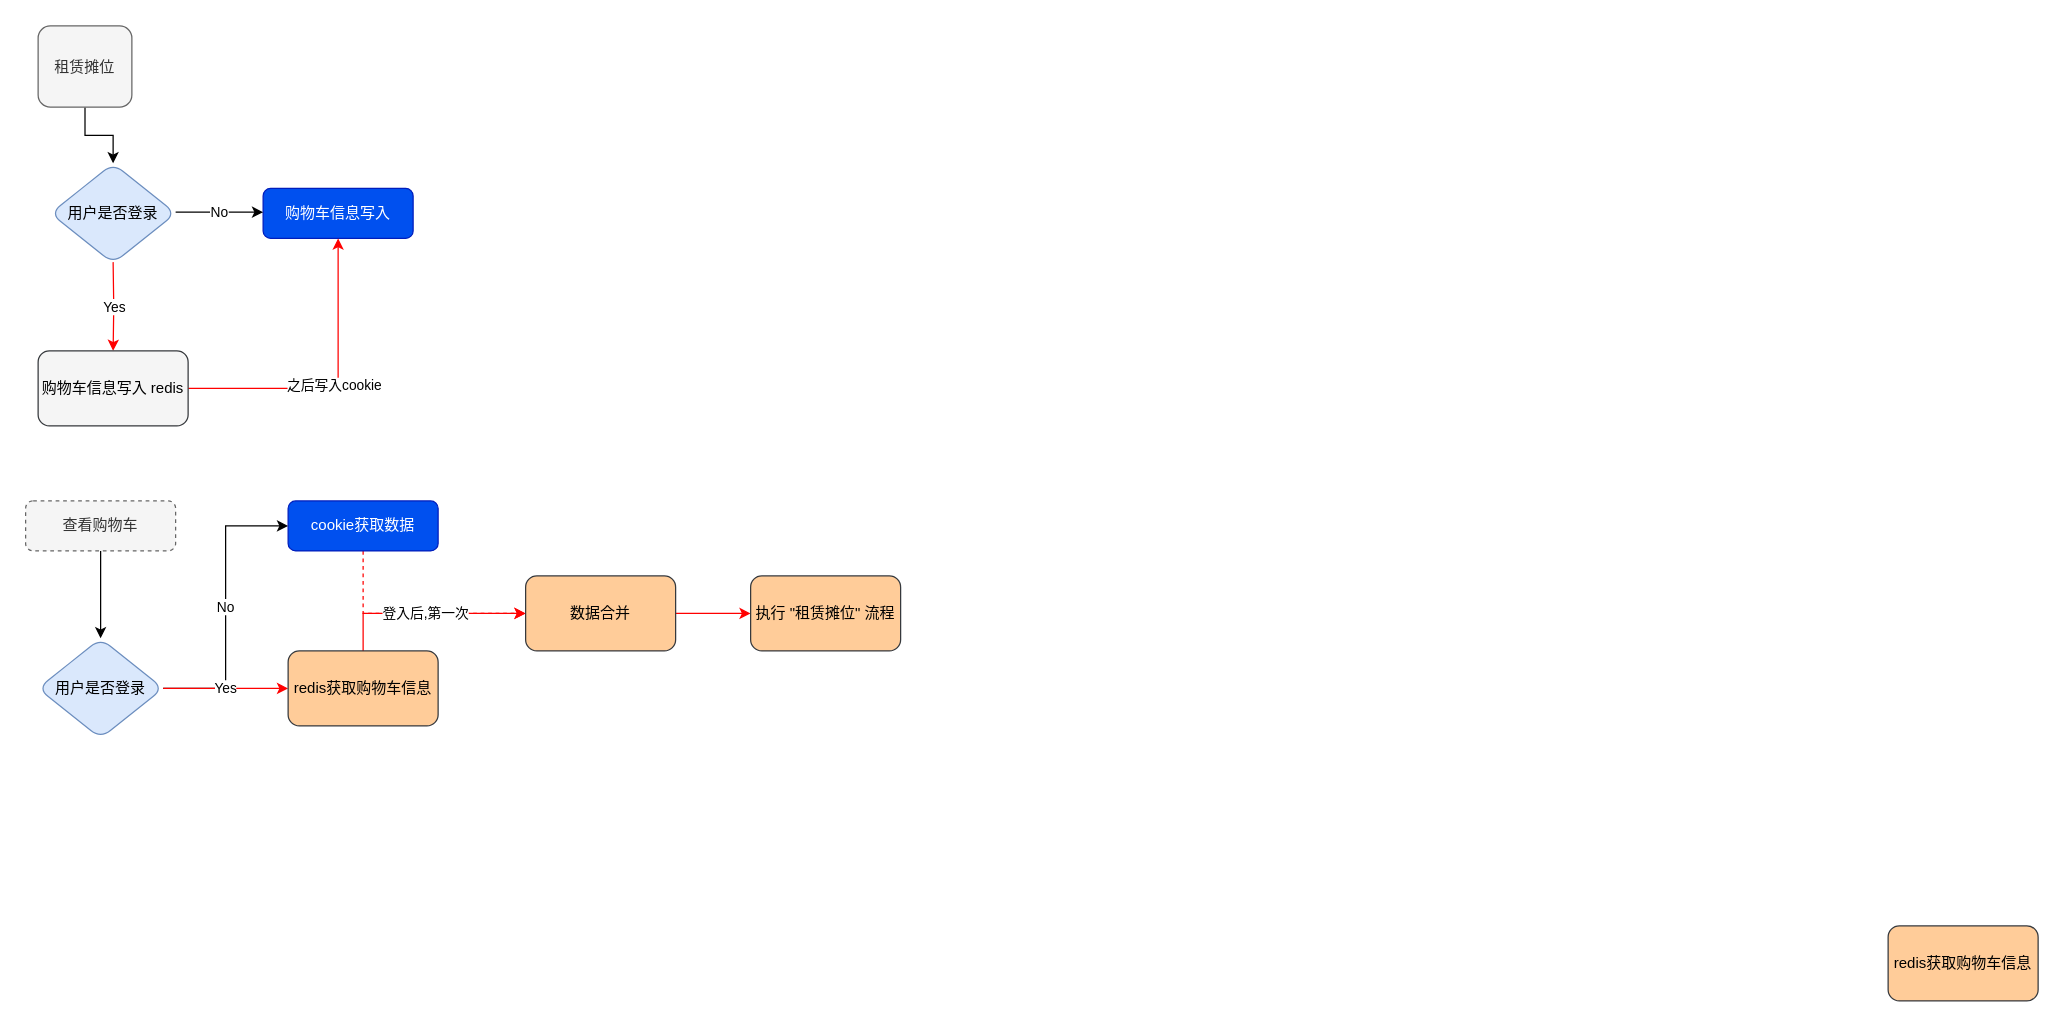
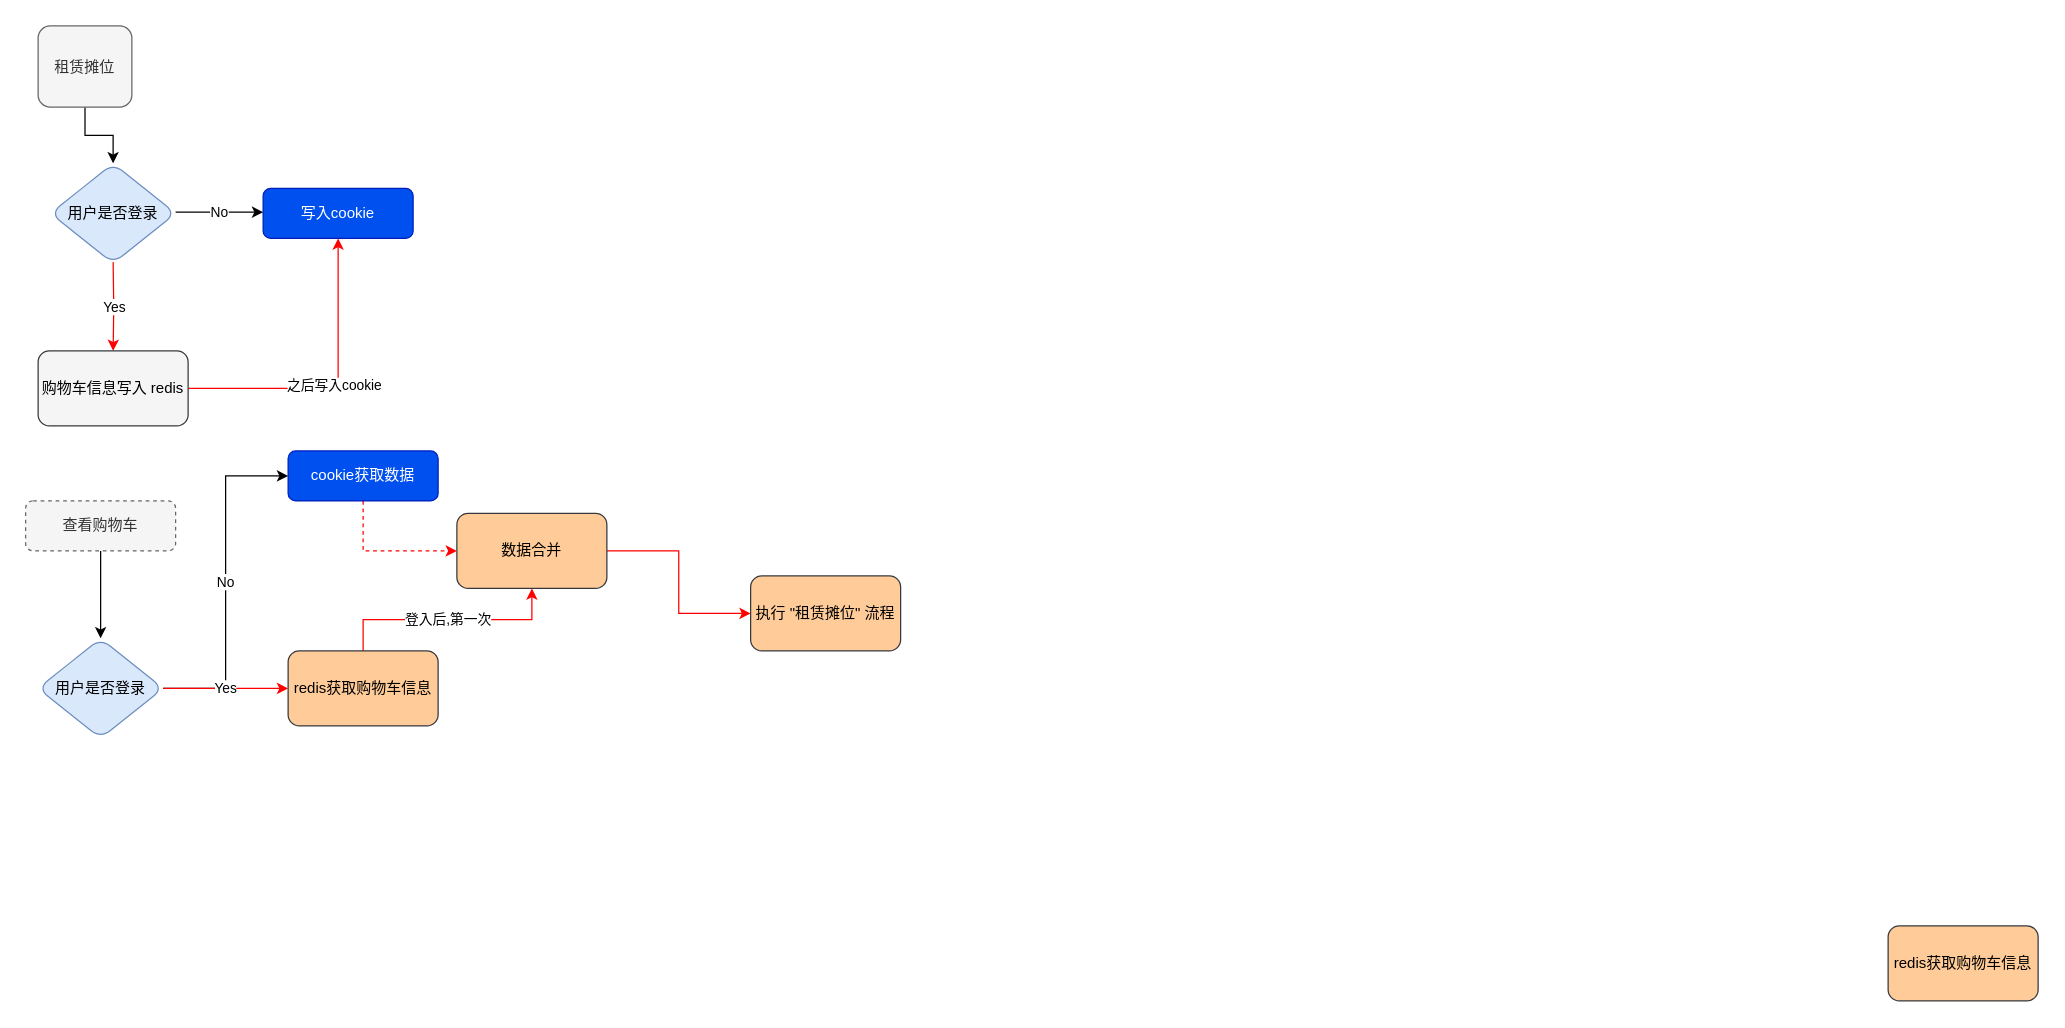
node "购物车信息写入": label "购物车信息写入" -> "写入cookie"
node "cookie获取数据": moved (363, 526) -> (363, 476)
node "数据合并": moved (601, 613) -> (532, 551)
